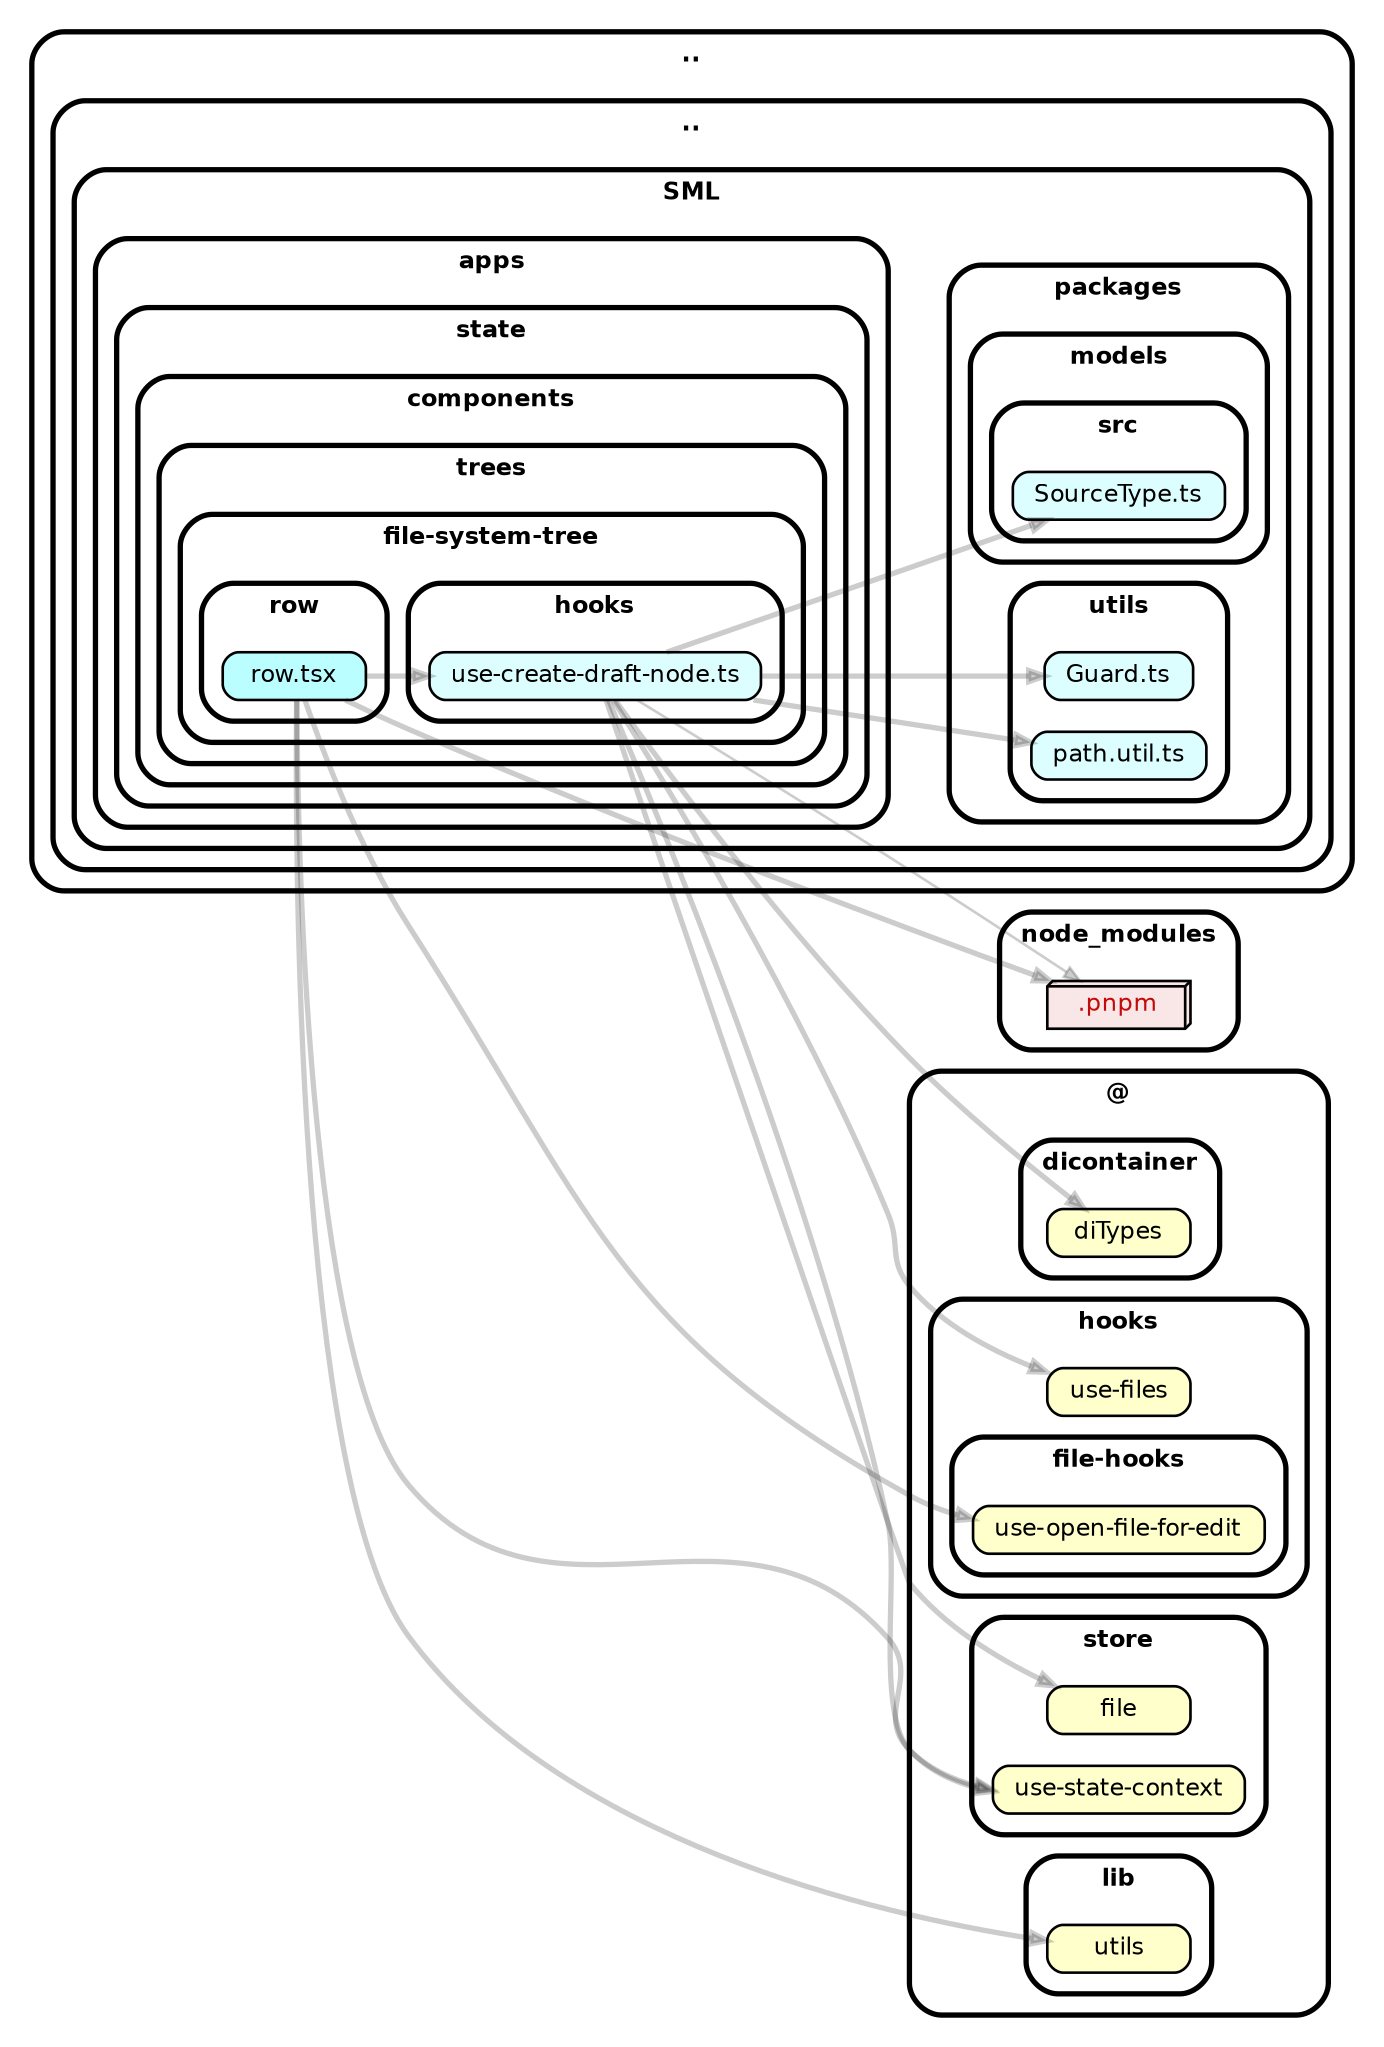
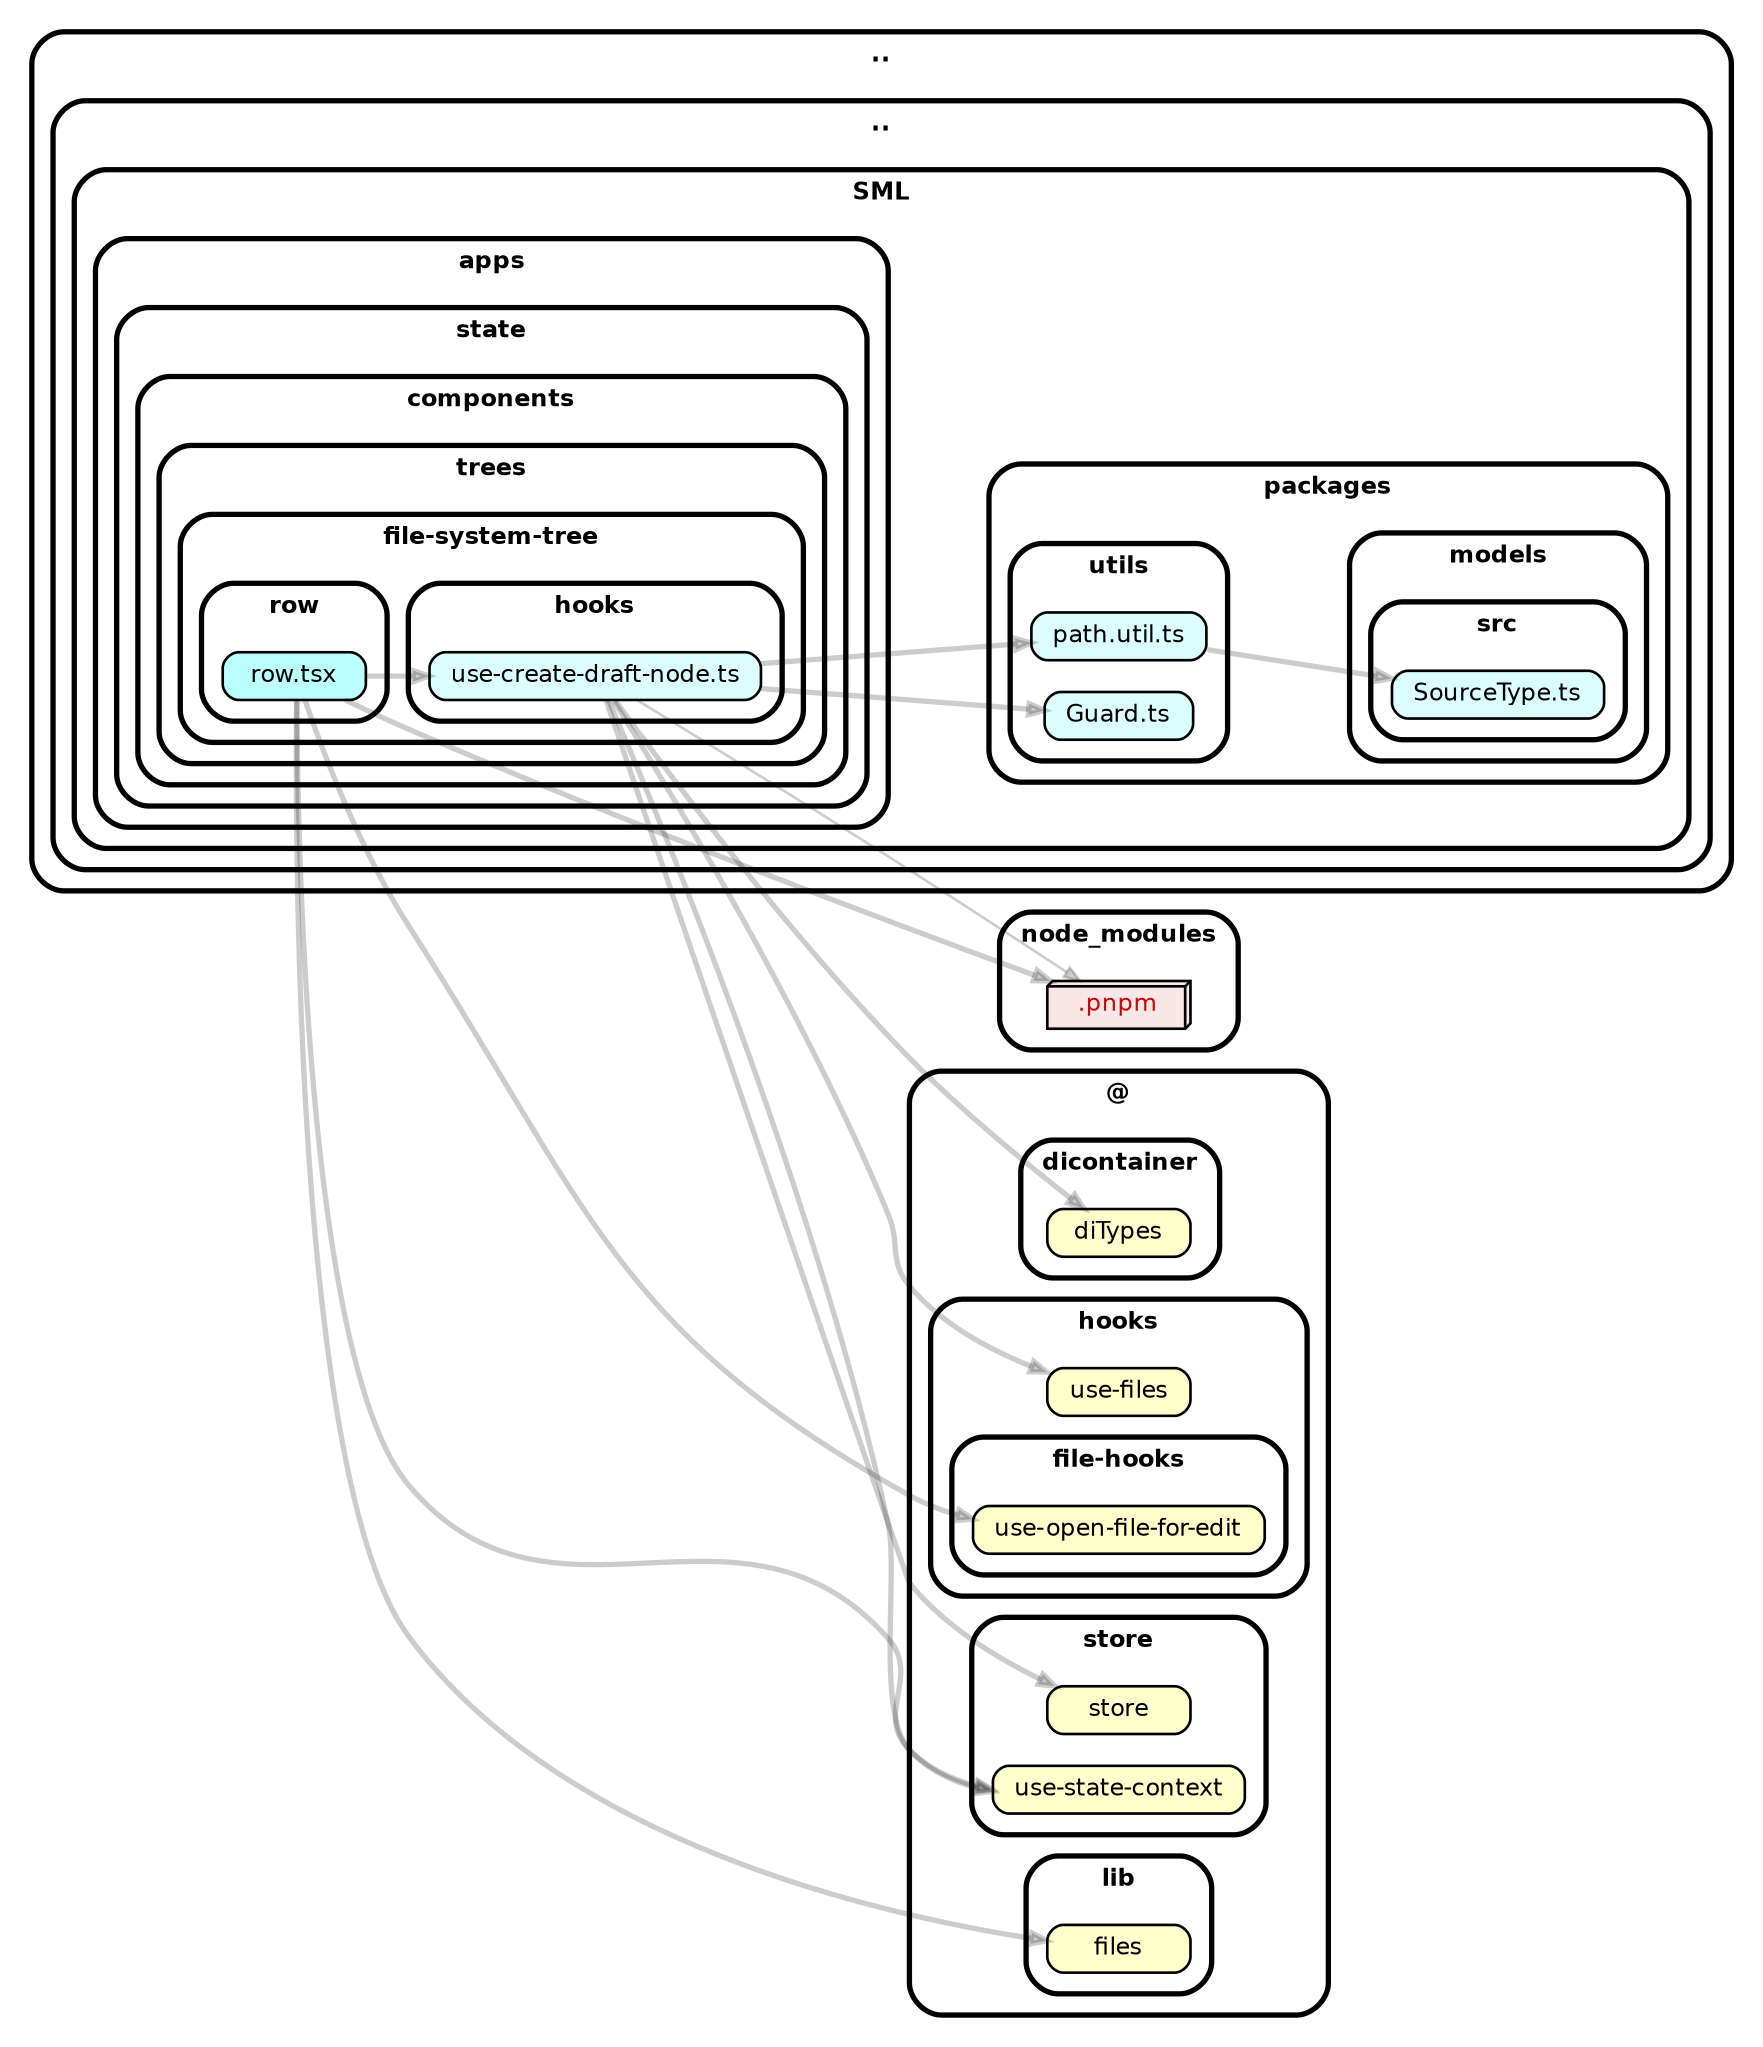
edge "use-create-draft-node.ts" -> "SourceType.ts": now "path.util.ts" -> "SourceType.ts"
node "file": label "file" -> "store"
node "utils": label "utils" -> "files"
